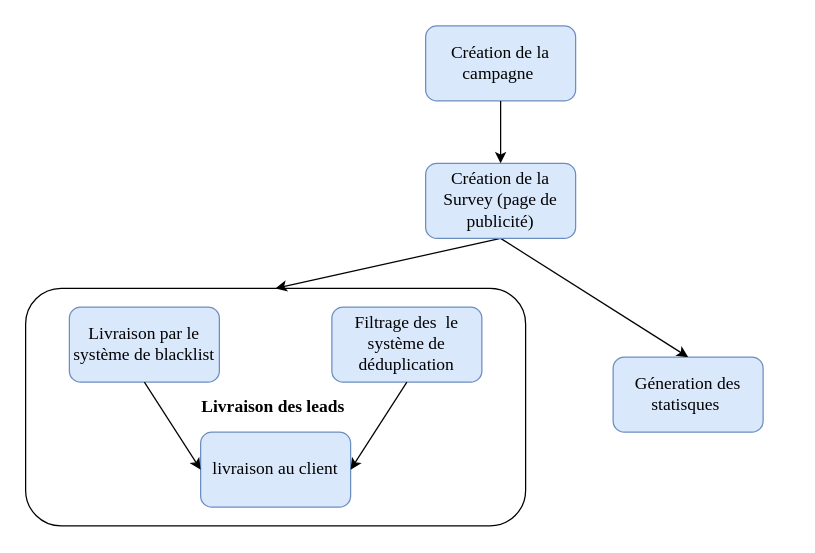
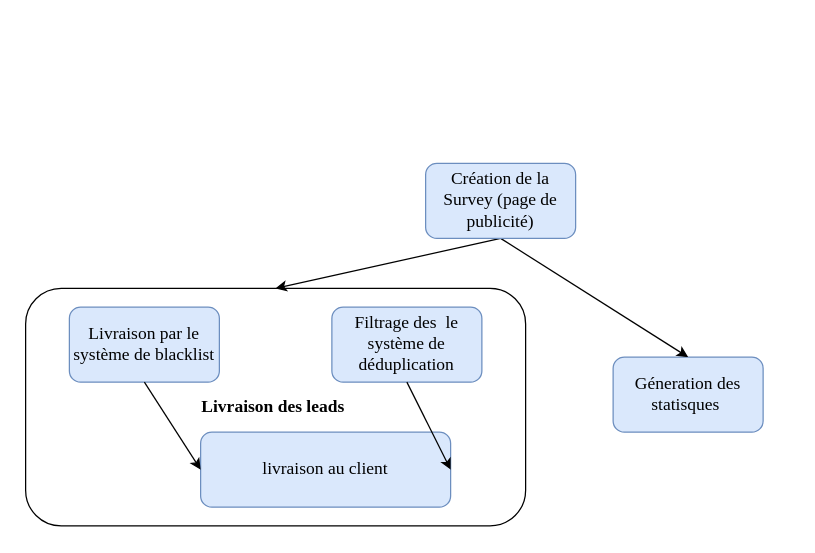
node "Création de la campagne": removed
edge "Création de la campagne" -> "Création de la Survey (page de publicité)": removed
node "livraison au client": size 150x75 -> 250x75
